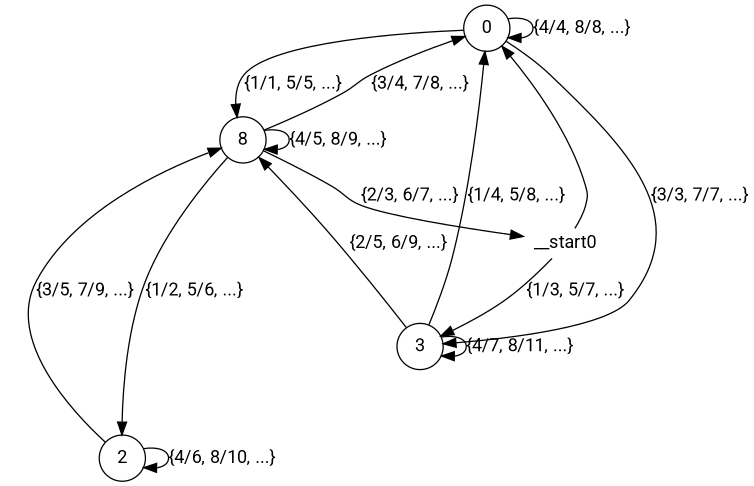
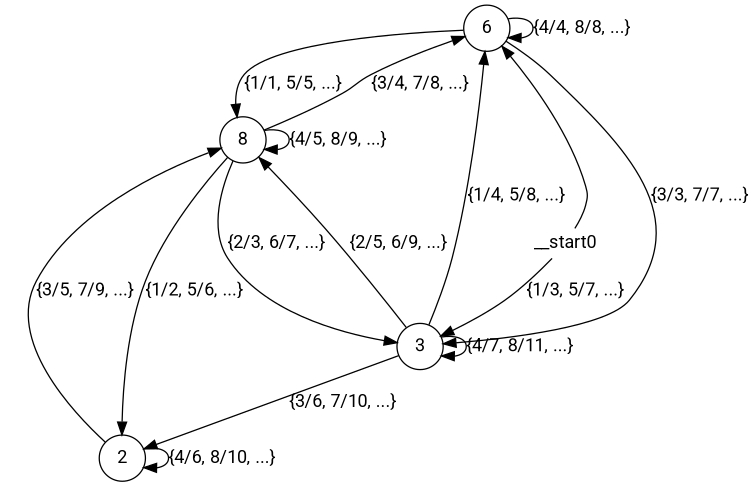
node "0": label "0" -> "6"
edge "8" -> "__start0": now "8" -> "3"
edge "3" -> "2": added, label "{3/6, 7/10, ...}"
